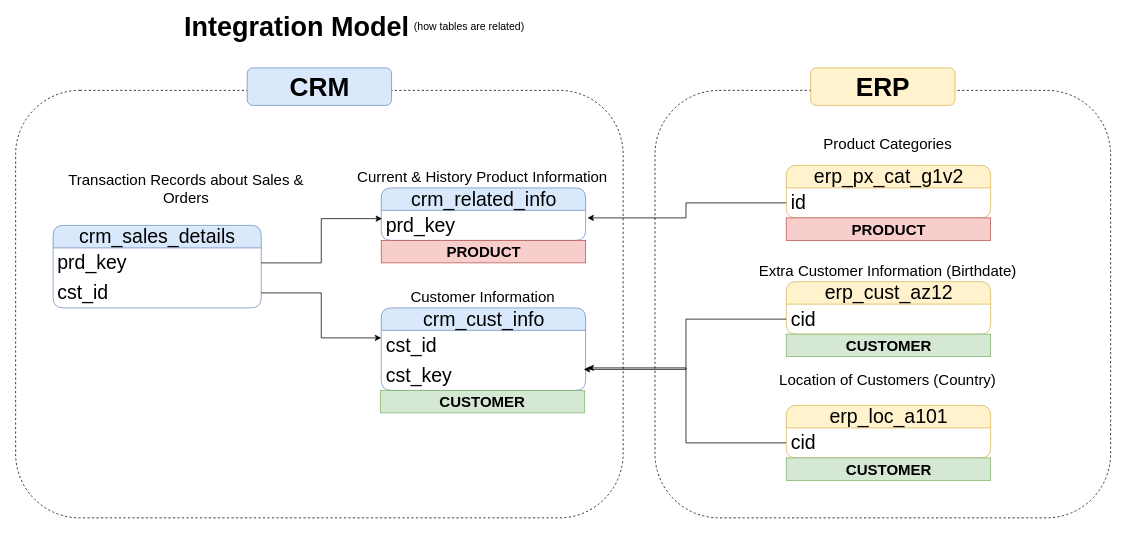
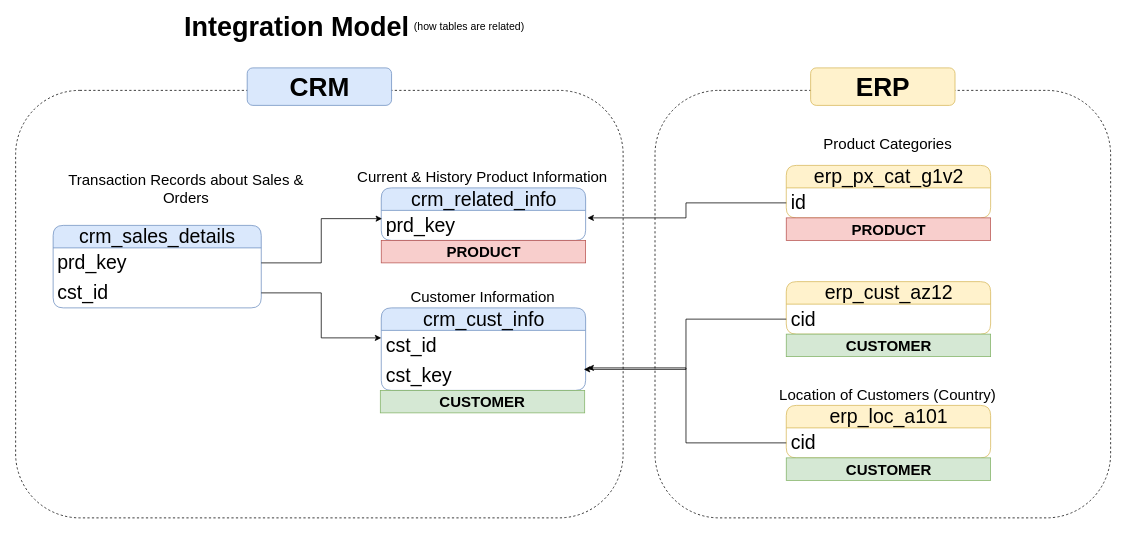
node "Extra Customer Information (Birthdate)": removed
node "Location of Customers (Country)": moved (887, 379) -> (887, 394)
